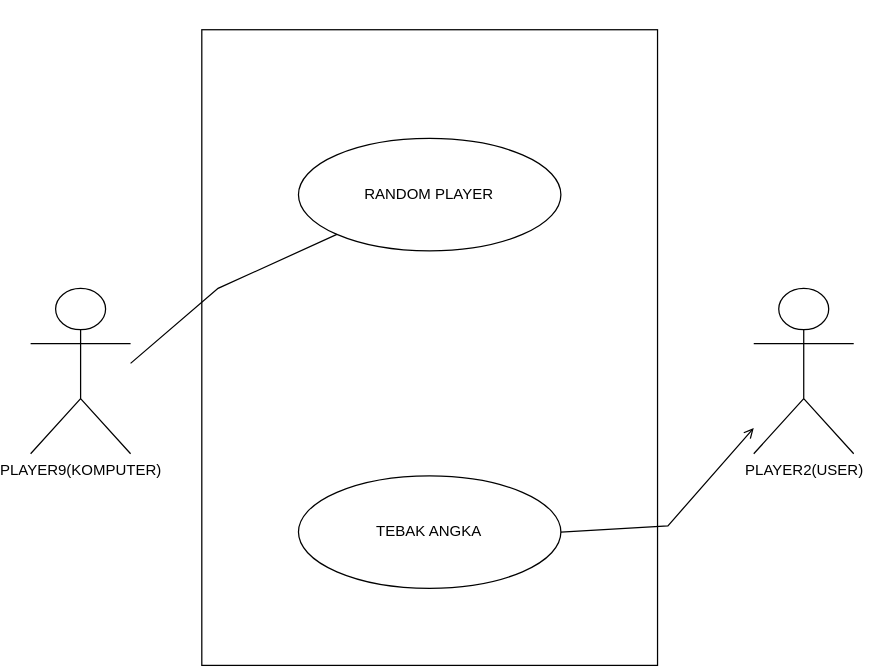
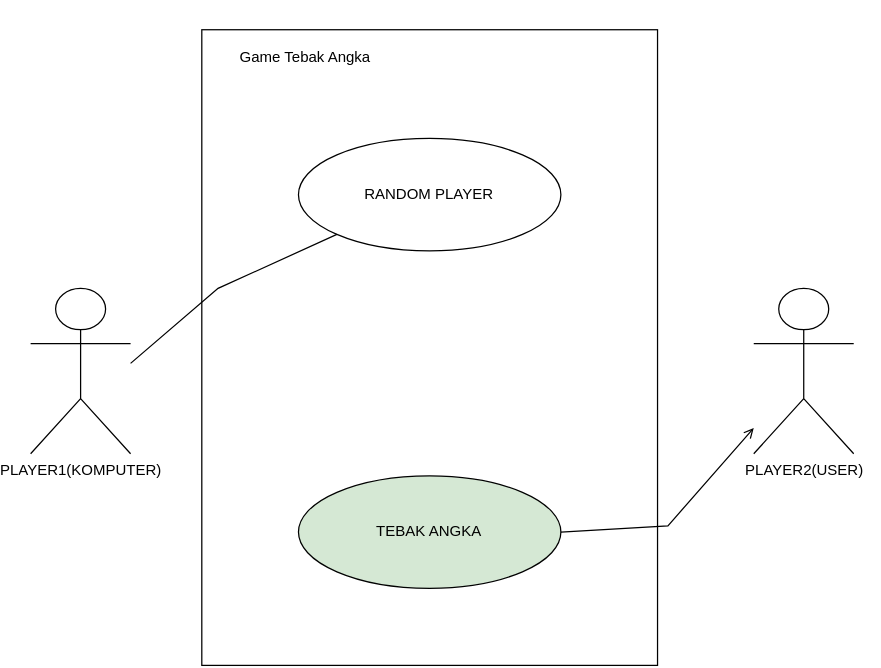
node "Game Tebak Angka": added
node "PLAYER9(KOMPUTER)": label "PLAYER9(KOMPUTER)" -> "PLAYER1(KOMPUTER)"
node "TEBAK ANGKA": fillcolor #ffffff -> #d5e8d4
